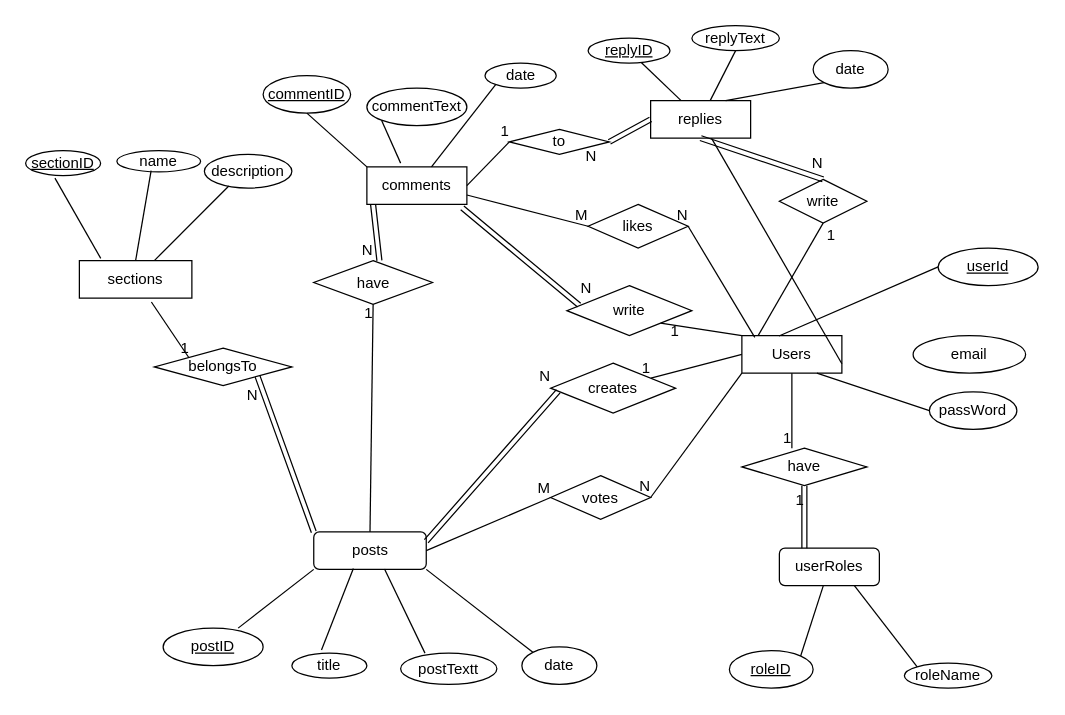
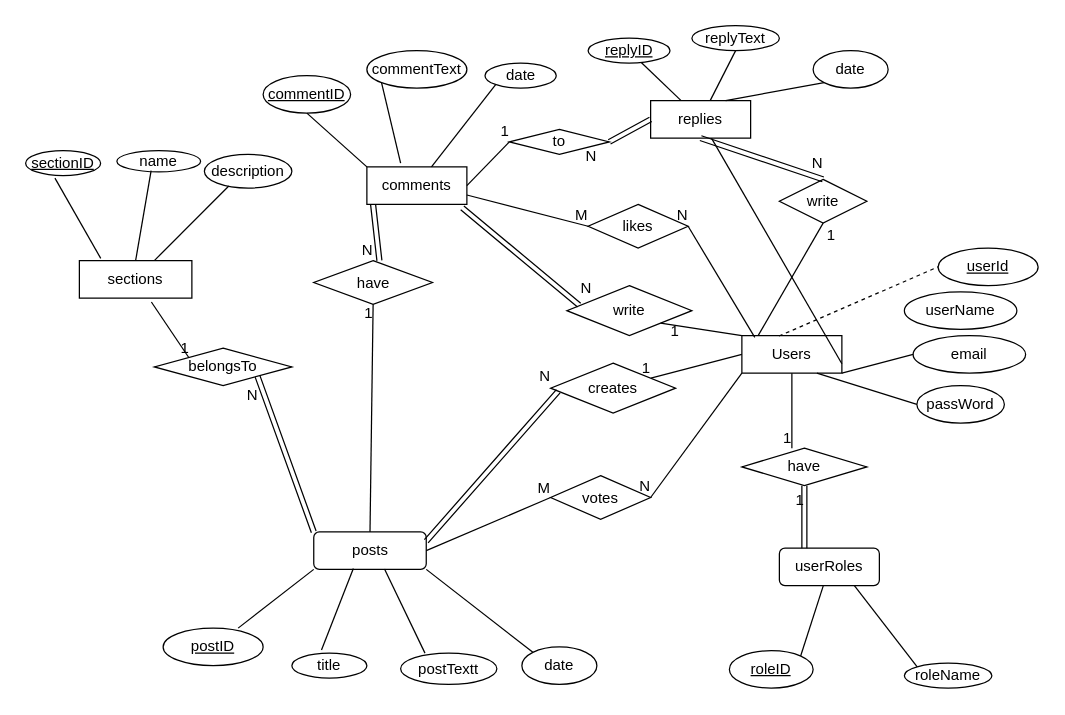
node "commentText": moved (417, 107) -> (417, 69)
edge "userId" -- "Users": style solid -> dashed
node "userName": added
edge "Users" -- "email": added
node "passWord": moved (973, 411) -> (961, 404)
